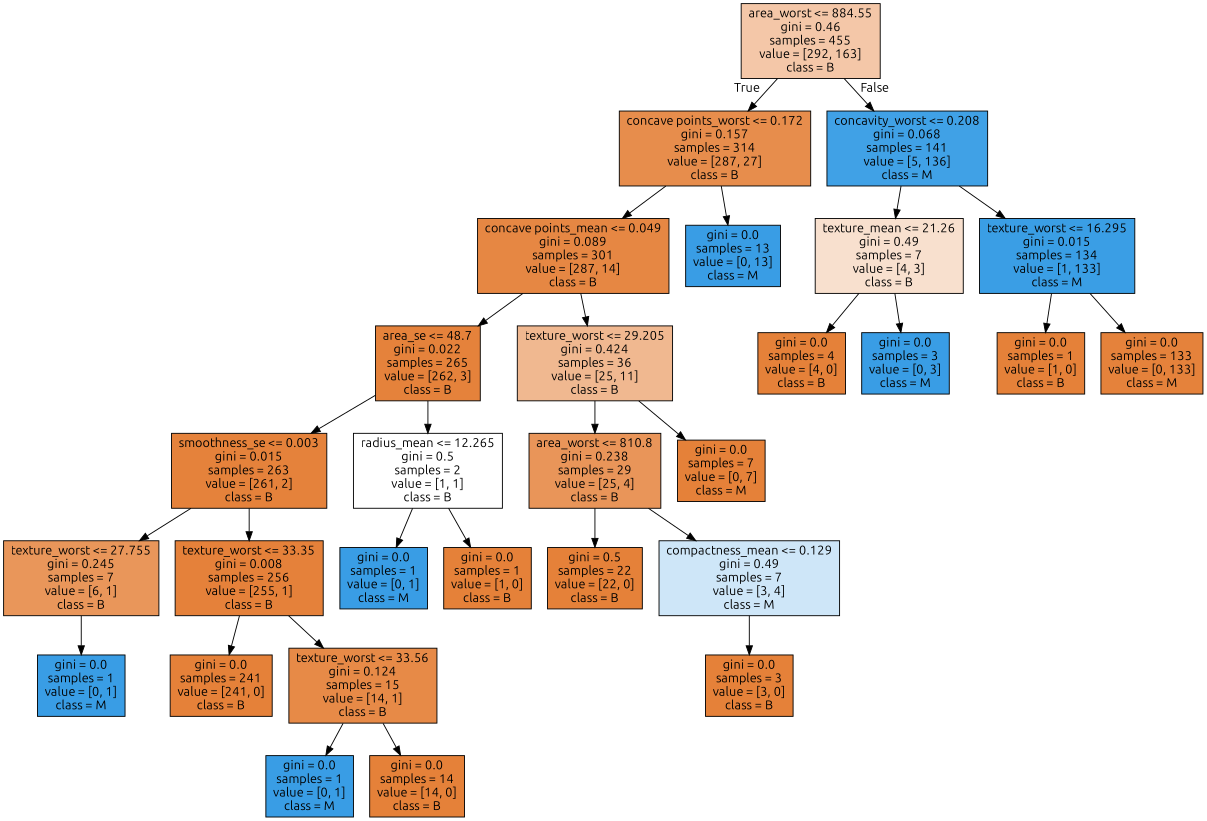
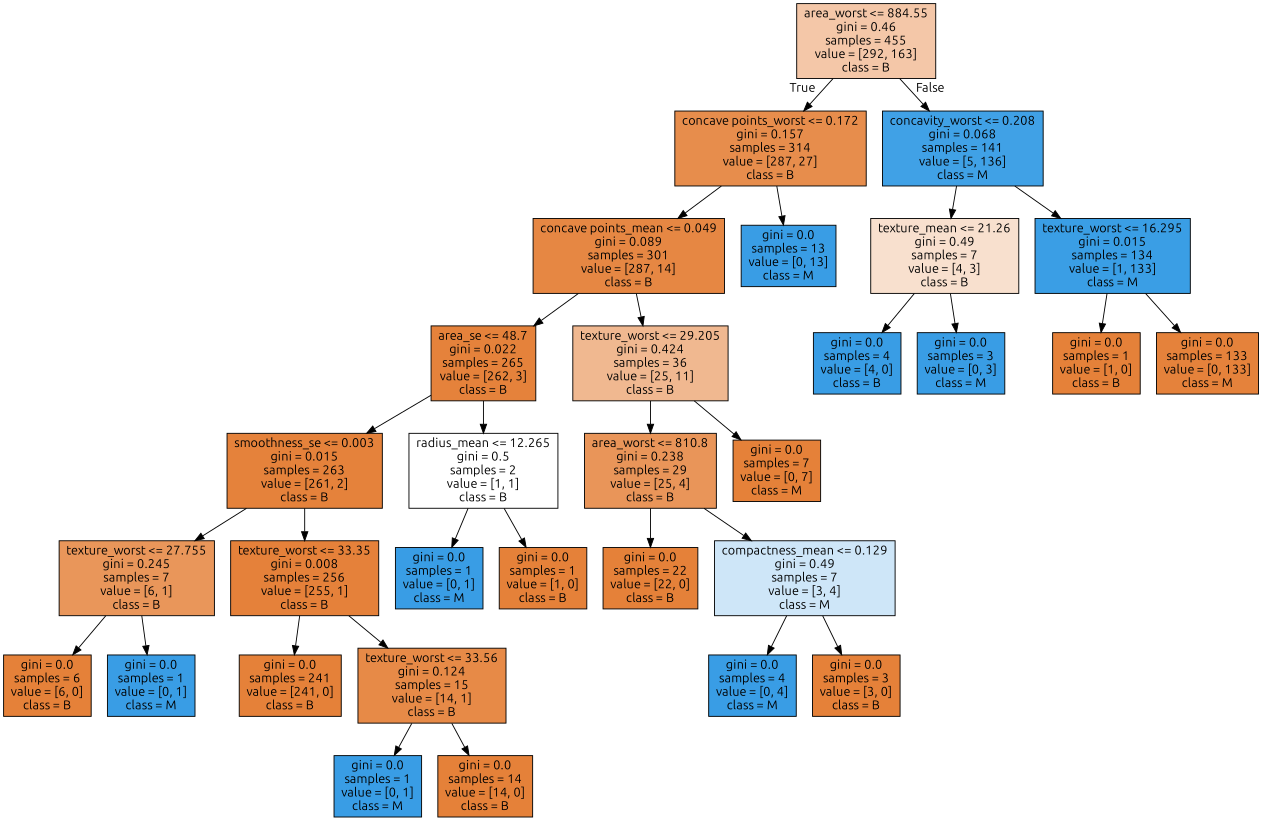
node "gini = 0.0 samples = 4 value = [4, 0] class = B": fillcolor #e58139 -> #399de5
node "gini = 0.5 samples = 22 value = [22, 0] class = B": label "gini = 0.5 samples = 22 value = [22, 0] class = B" -> "gini = 0.0 samples = 22 value = [22, 0] class = B"
node "gini = 0.0 samples = 6 value = [6, 0] class = B": added
node "gini = 0.0 samples = 4 value = [0, 4] class = M": added
